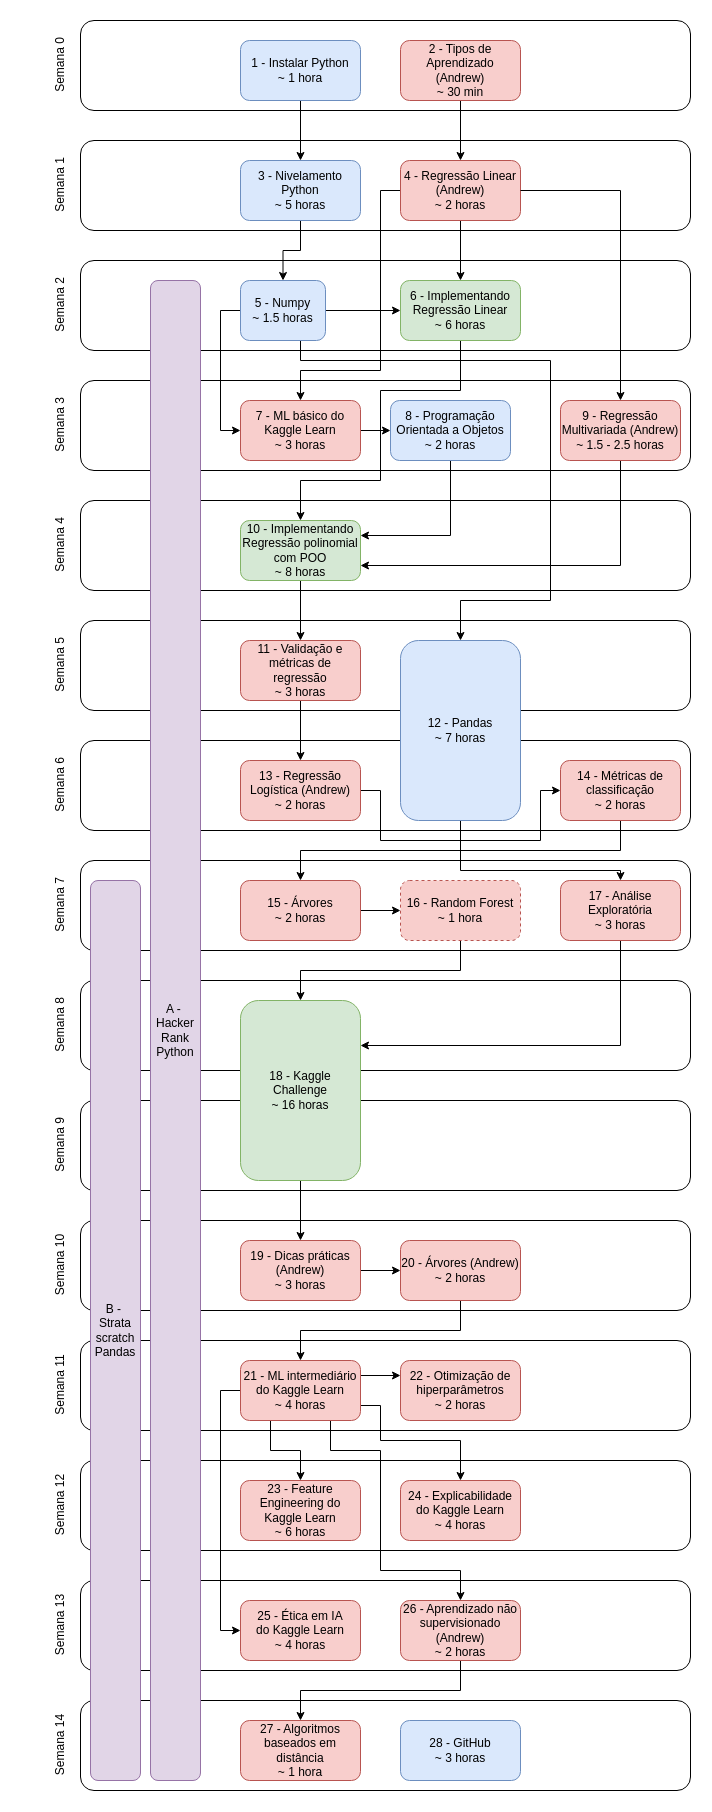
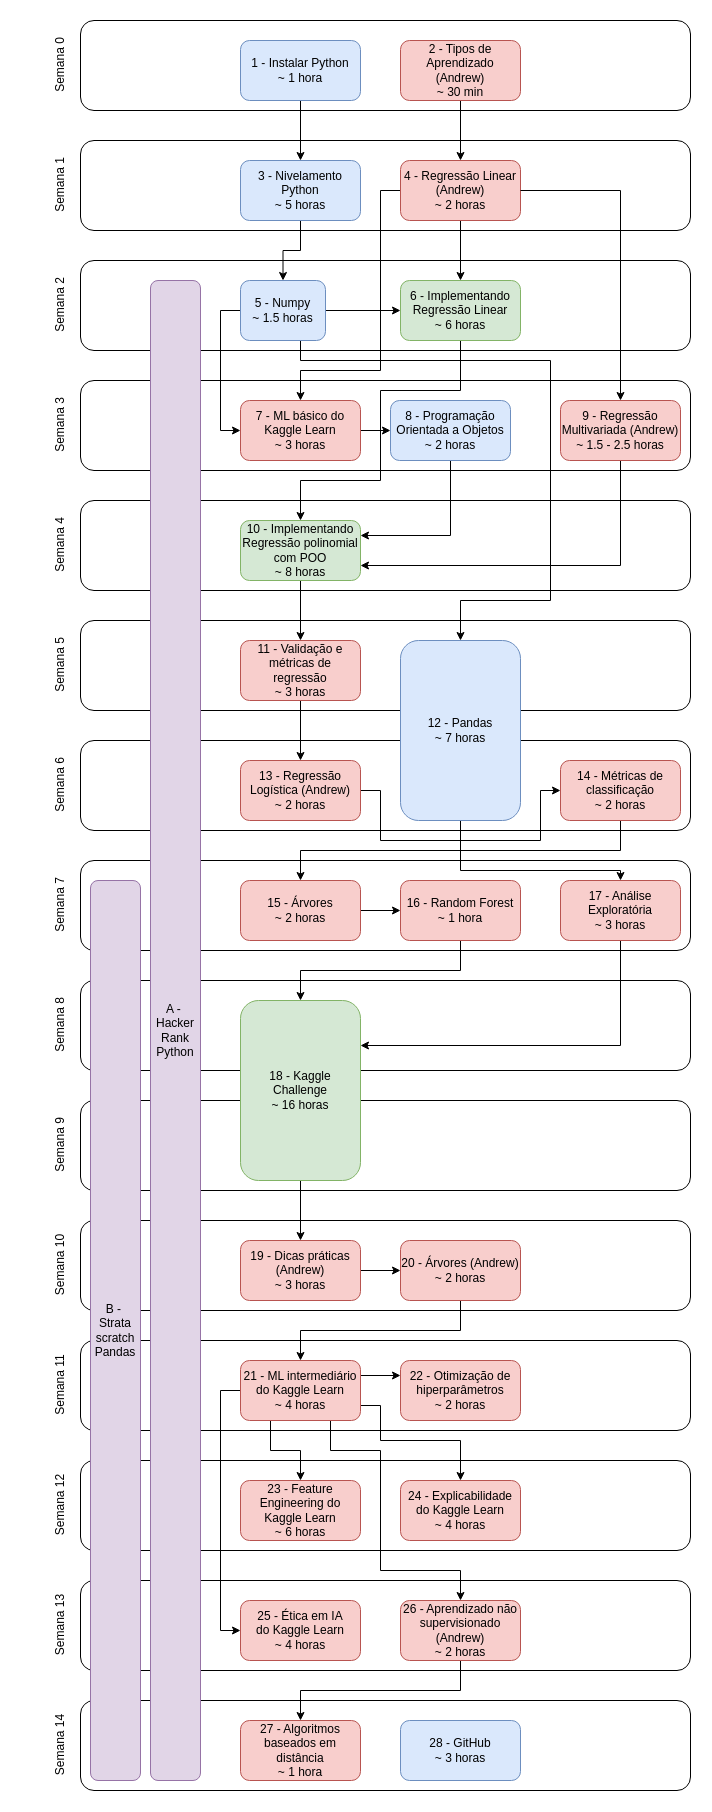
node "16 - Random Forest ~ 1 hora": style dashed -> solid
